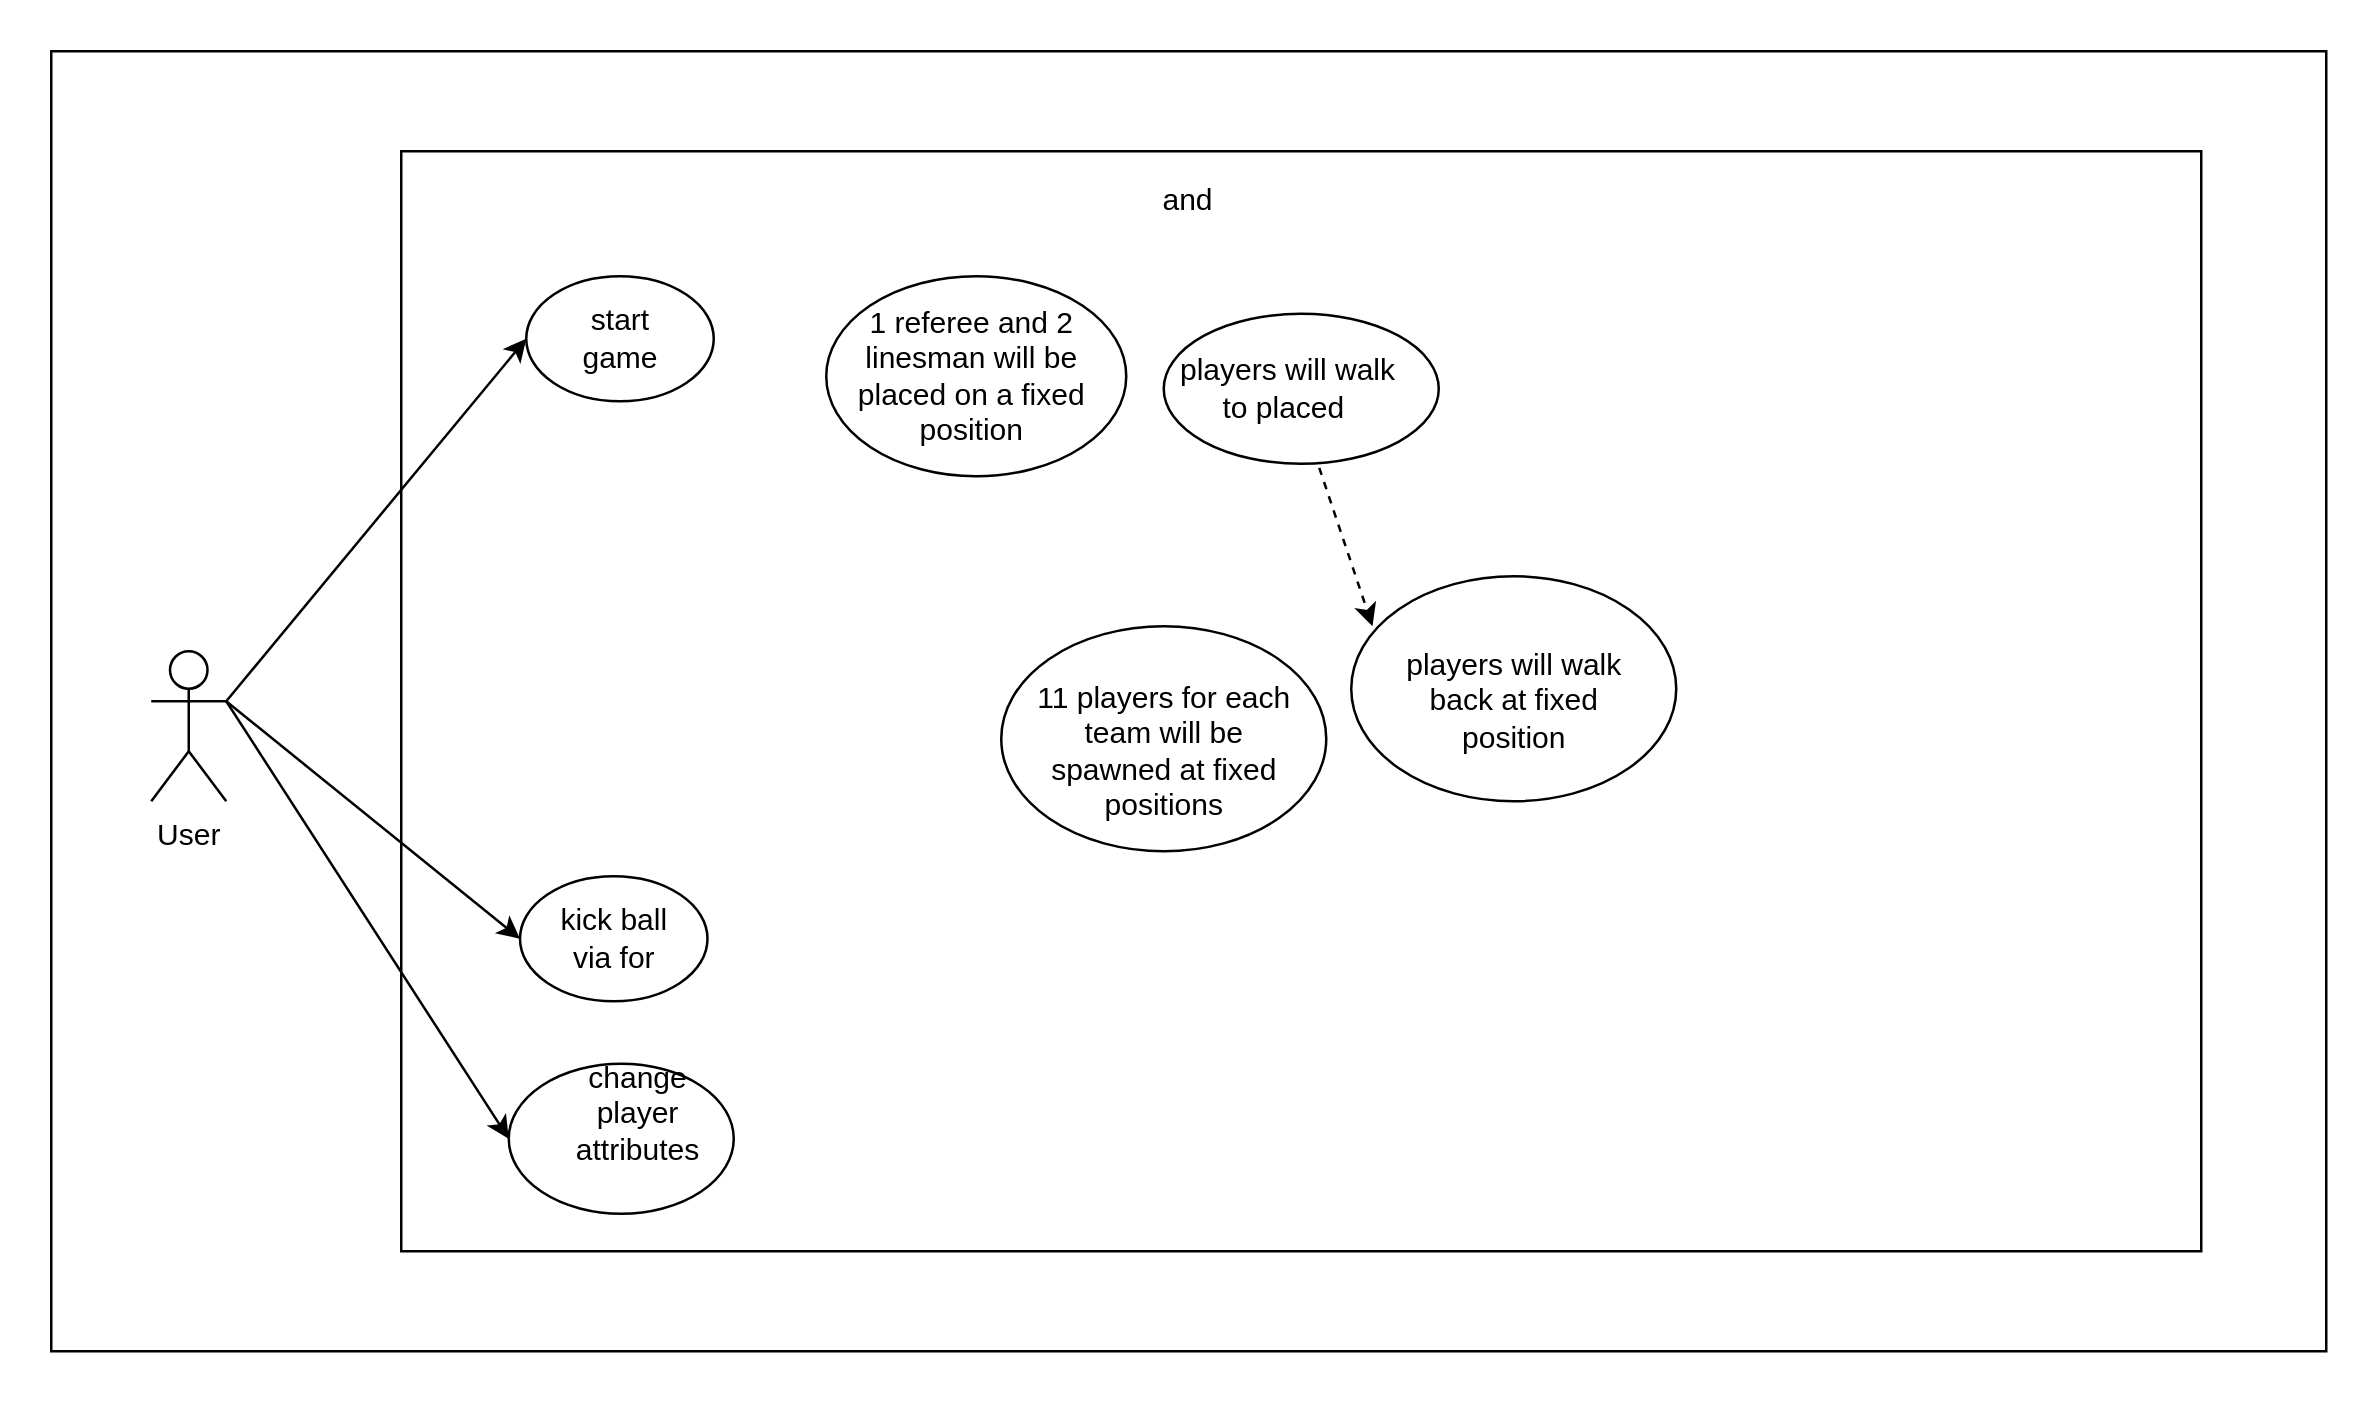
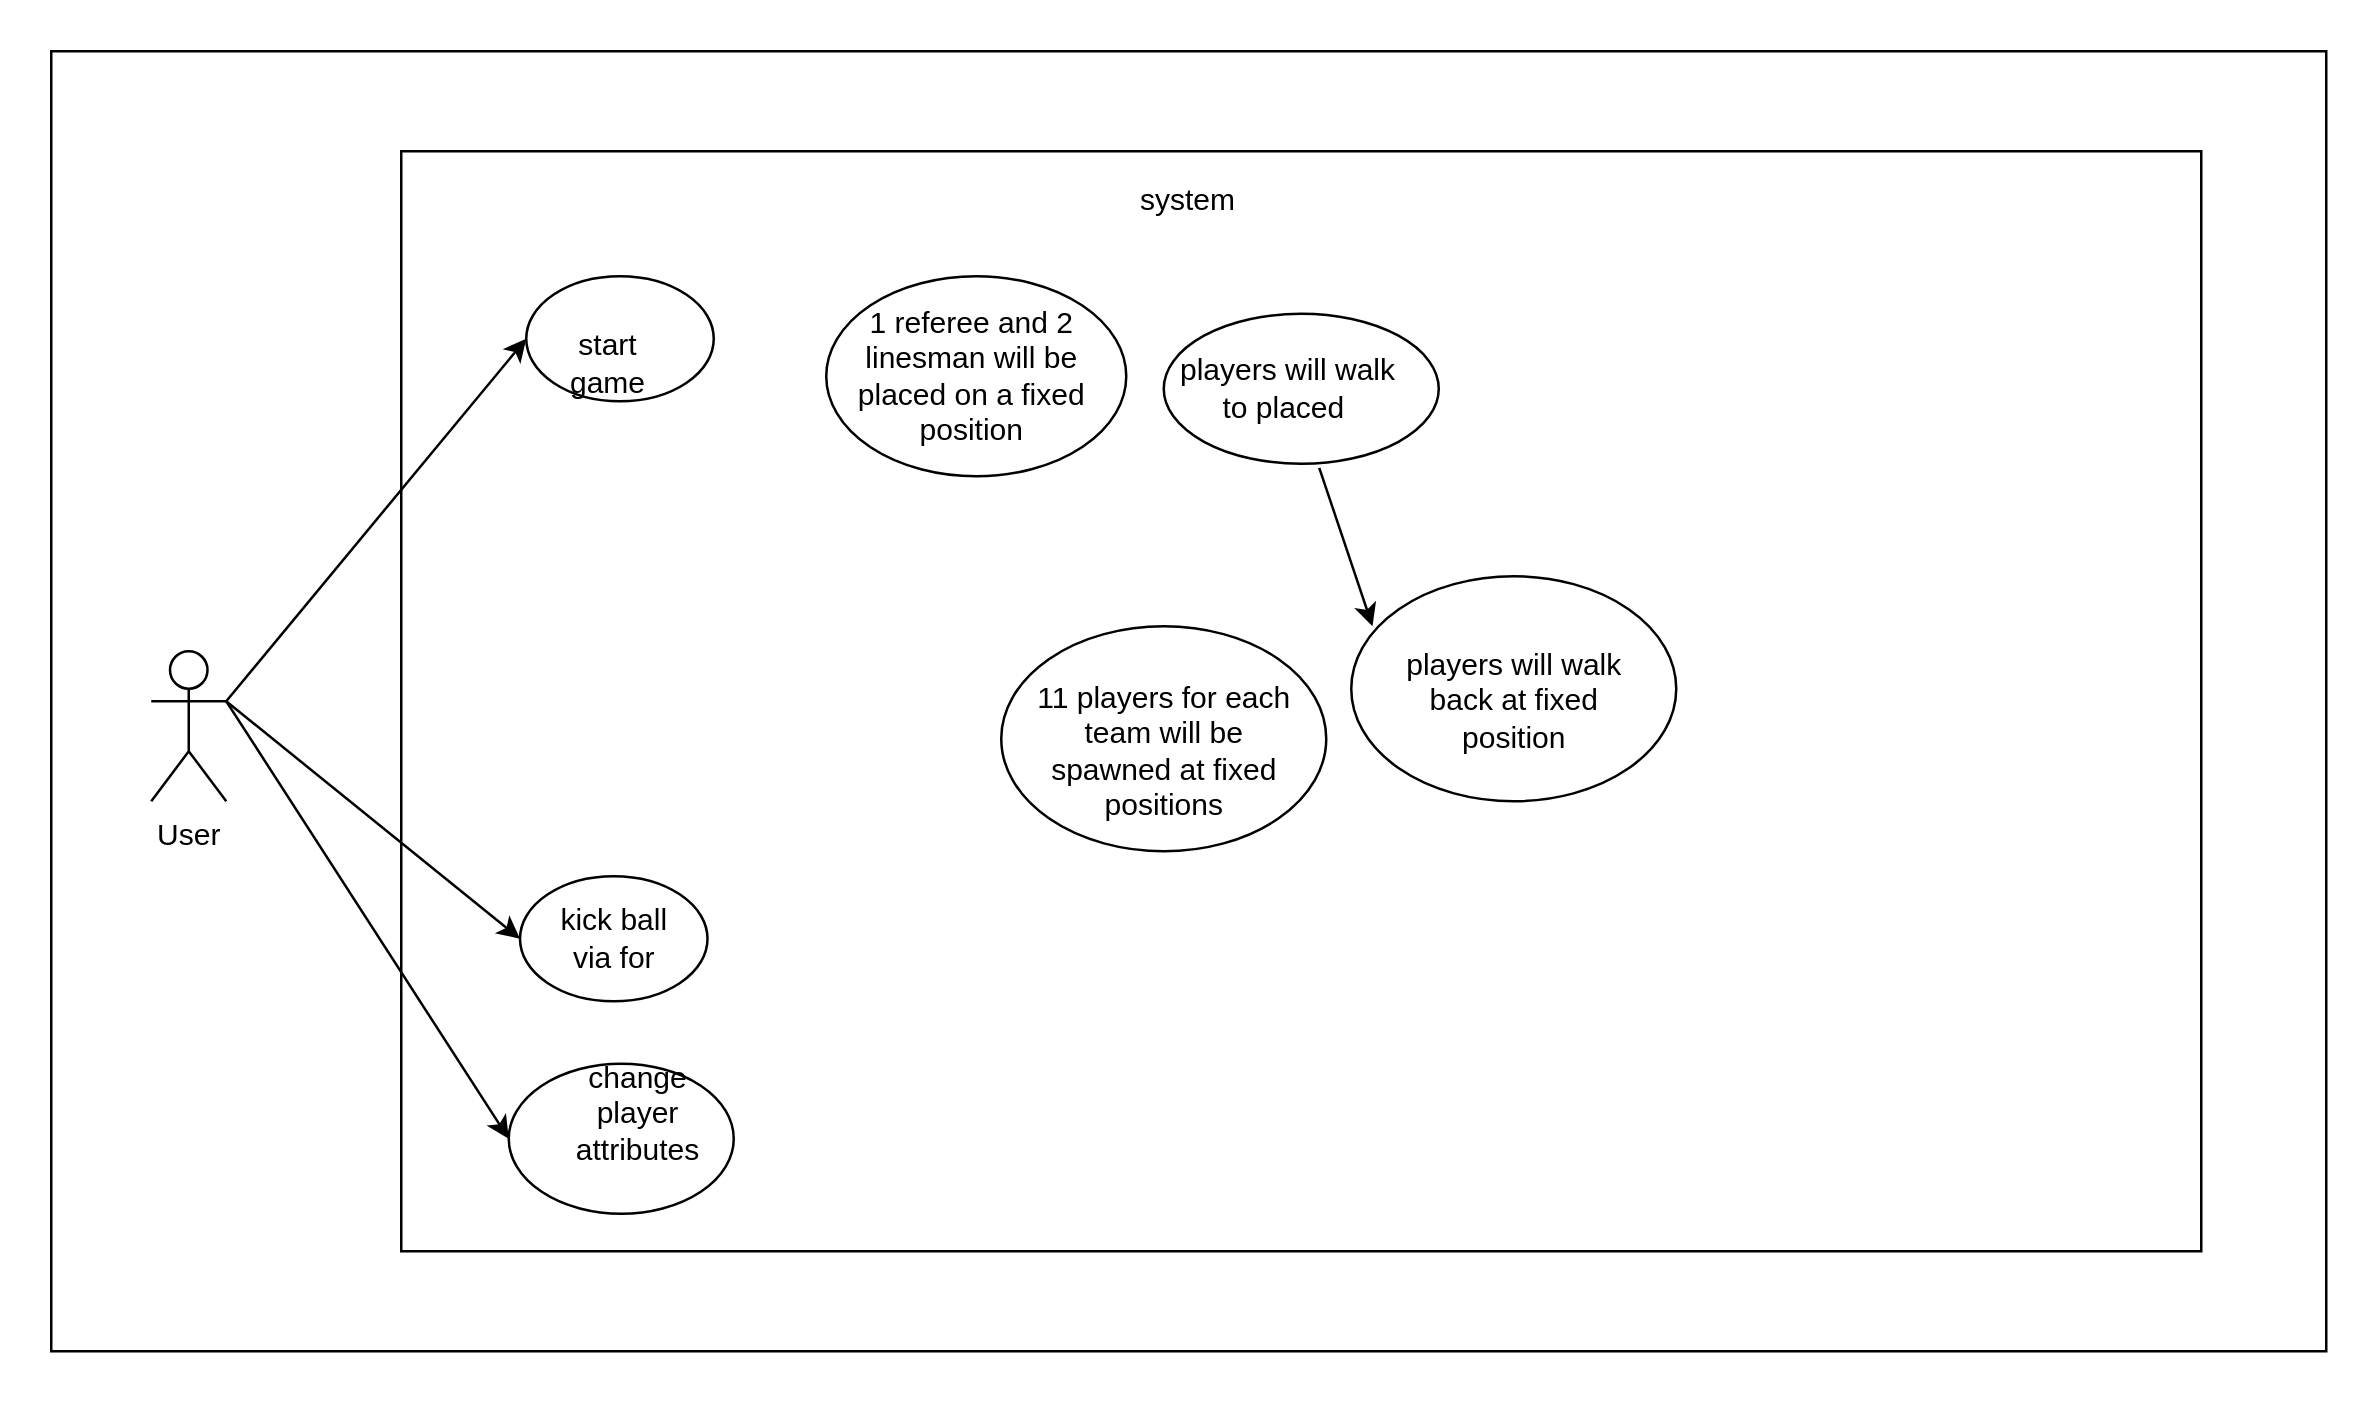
node "and": label "and" -> "system"
node "start game": moved (621, 339) -> (609, 364)
edge "players will walk to placed" -> "players will walk back at fixed position": style dashed -> solid
